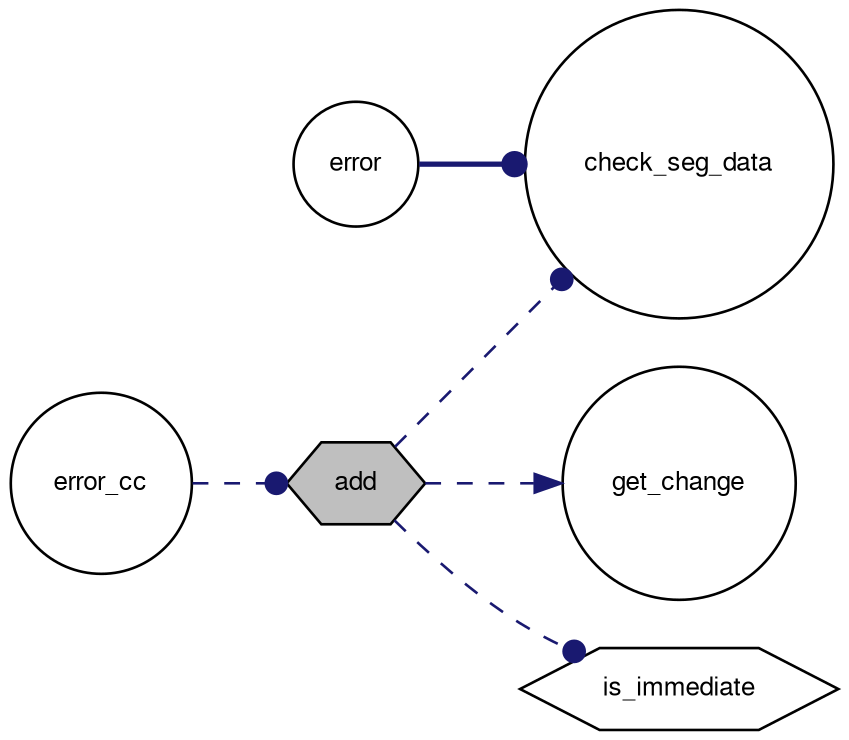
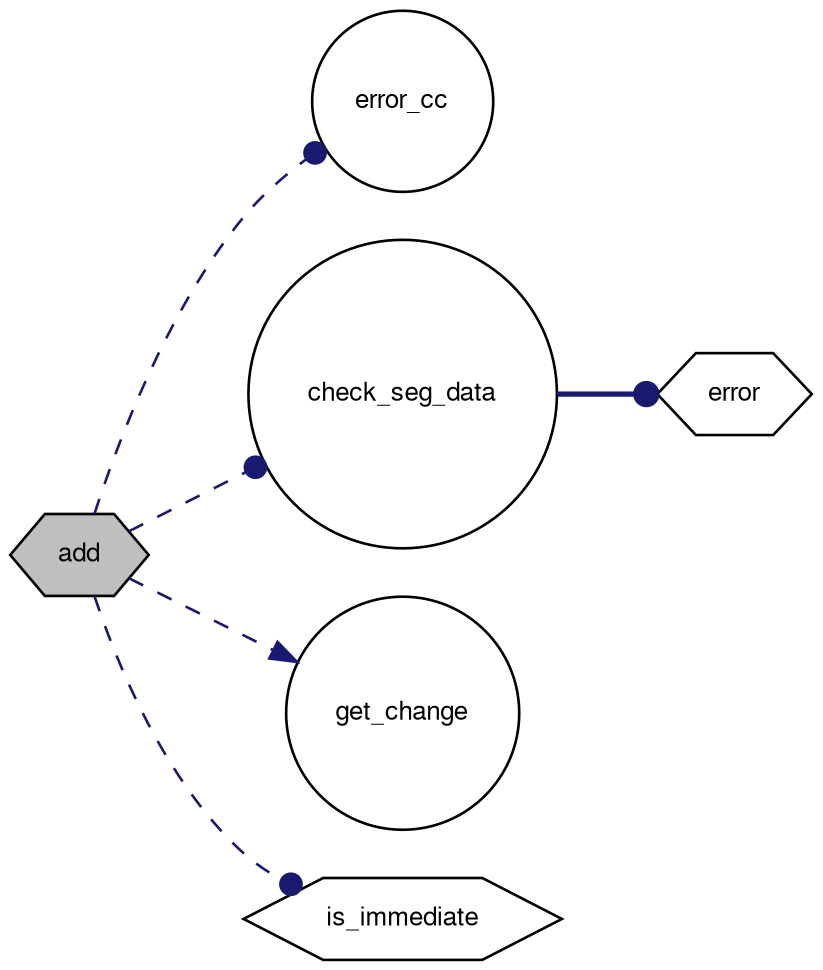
node "error": shape circle -> hexagon
edge "error" -> "check_seg_data": reversed
edge "error_cc" -> "add": reversed
